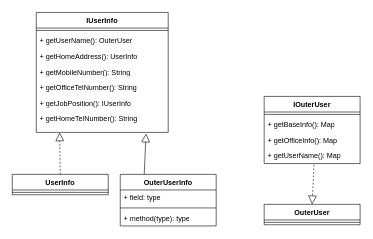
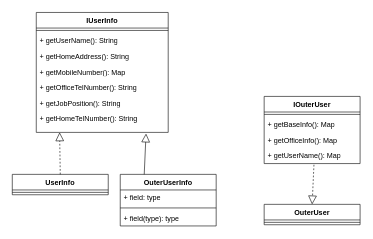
node "+ getUserName(): OuterUser": label "+ getUserName(): OuterUser" -> "+ getUserName(): String"
node "+ getHomeAddress(): UserInfo": label "+ getHomeAddress(): UserInfo" -> "+ getHomeAddress(): String"
node "+ getMobileNumber(): String": label "+ getMobileNumber(): String" -> "+ getMobileNumber(): Map"
node "+ getJobPosition(): IUserInfo": label "+ getJobPosition(): IUserInfo" -> "+ getJobPosition(): String"
node "+ method(type): type": label "+ method(type): type" -> "+ field(type): type"
